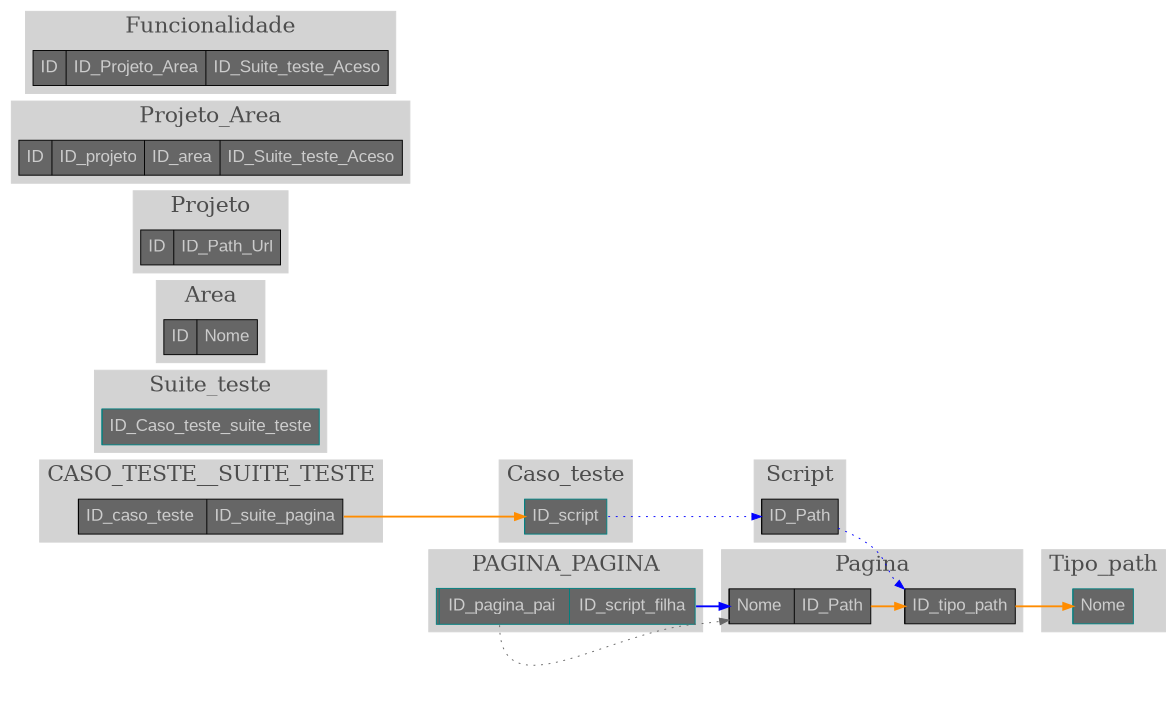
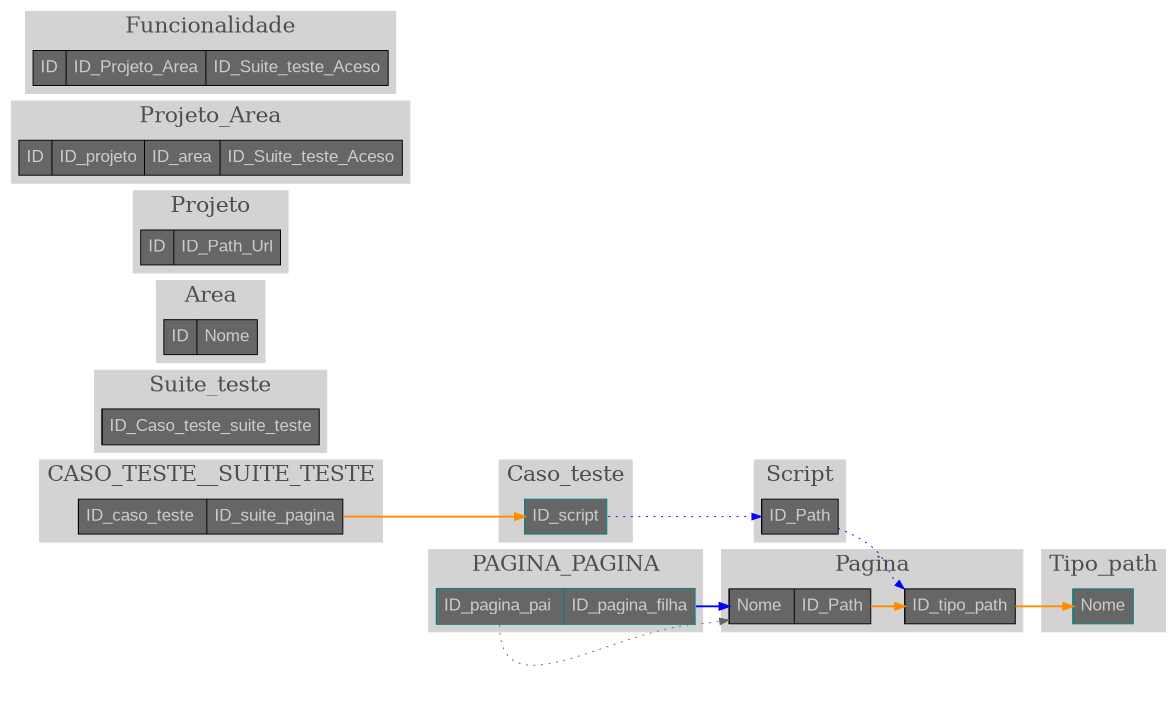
node "ID_Caso_teste_suite_teste": color teal -> black
node "ID_pagina_pai": text "ID_script_filha" -> "ID_pagina_filha"
